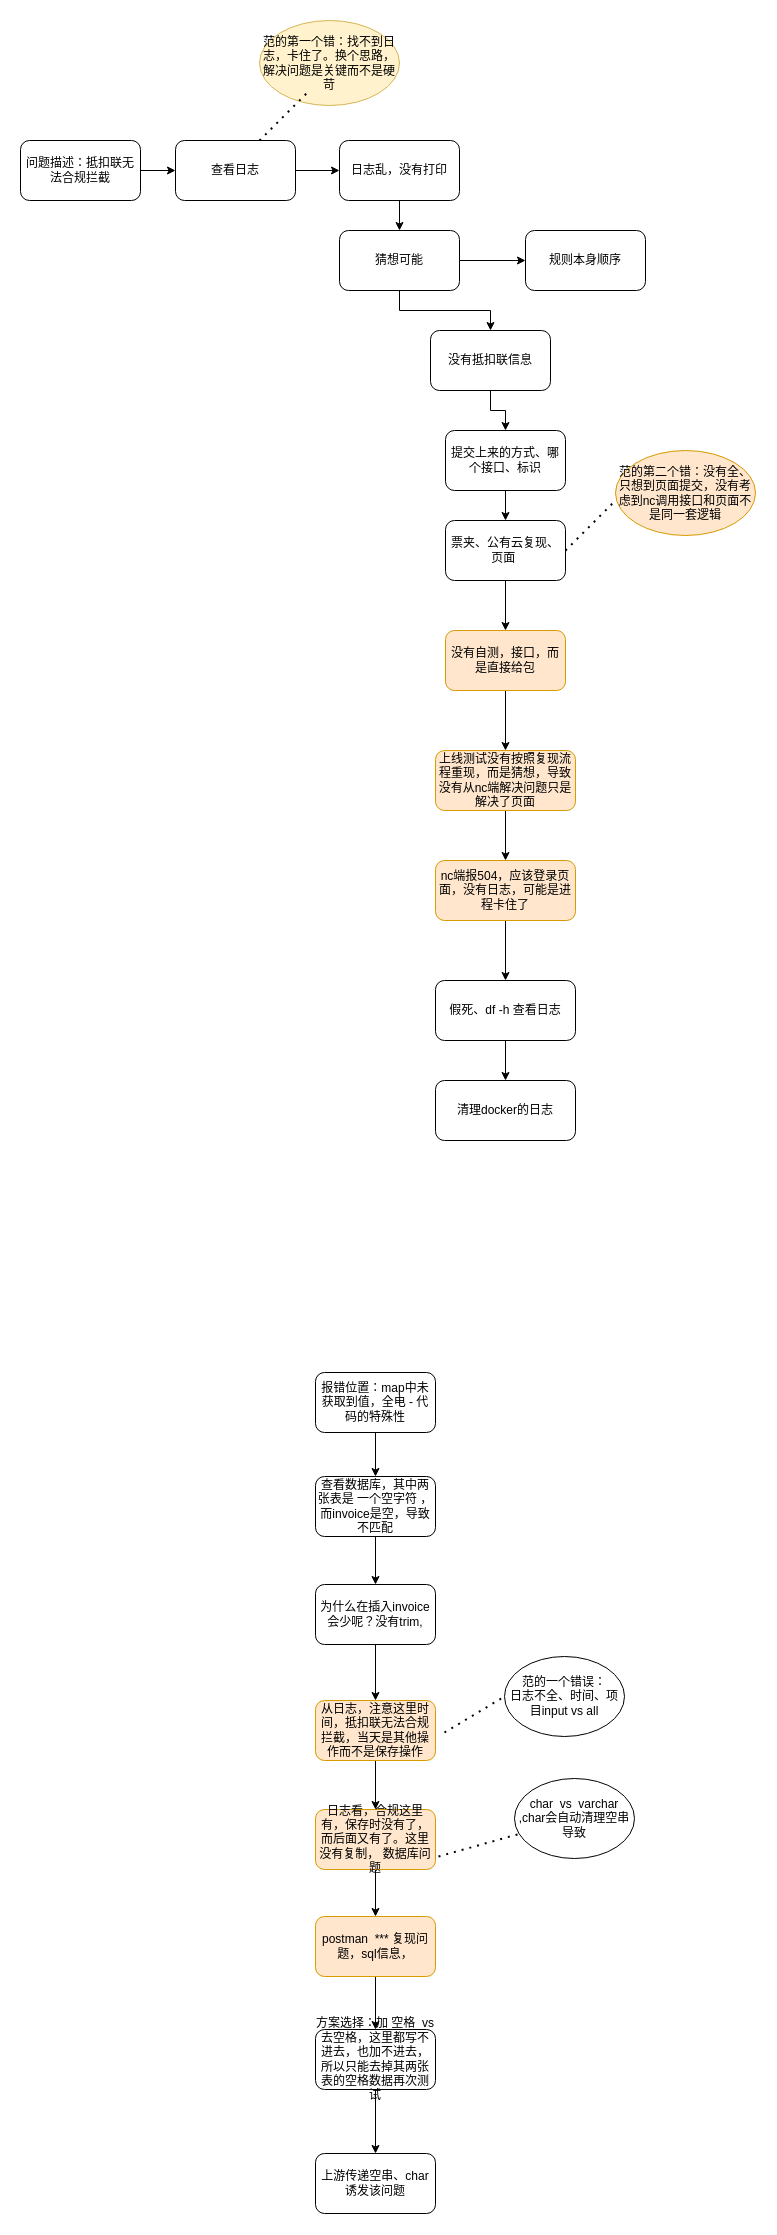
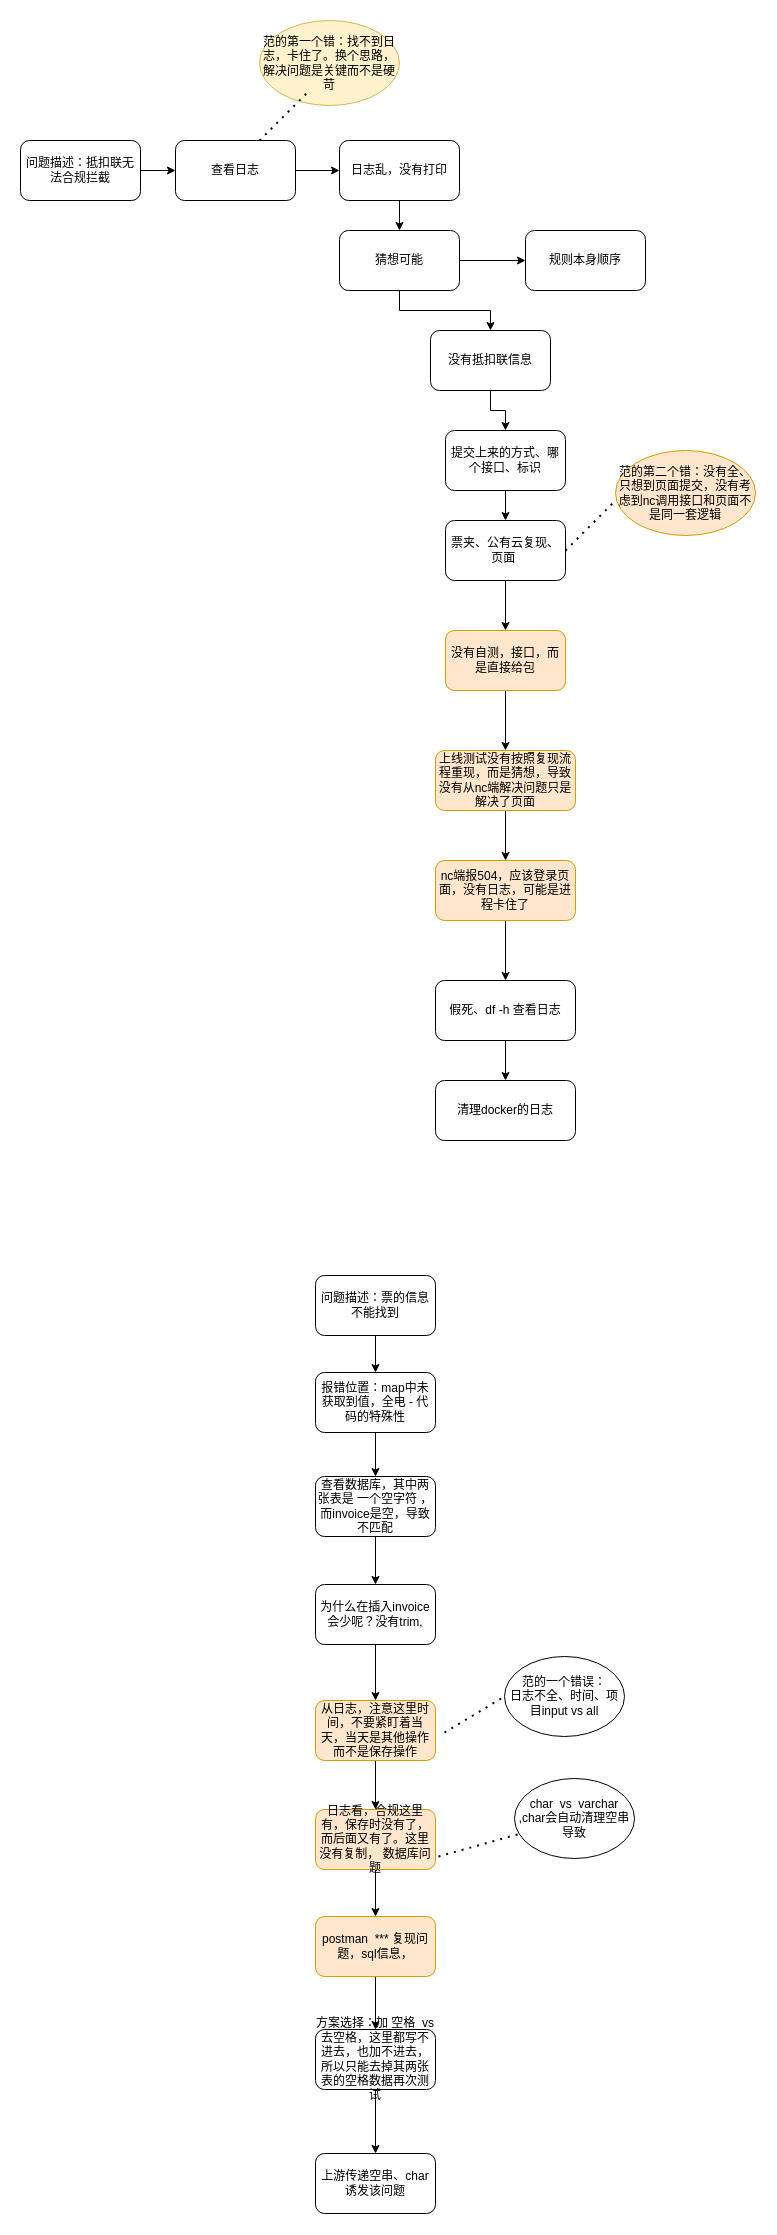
node "问题描述：票的信息不能找到": added
edge "问题描述：票的信息不能找到" -> "报错位置：map中未获取到值，全电 - 代码的特殊性": added
node "从日志，注意这里时间，抵扣联无法合规拦截，当天是其他操作而不是保存操作": label "从日志，注意这里时间，抵扣联无法合规拦截，当天是其他操作而不是保存操作" -> "从日志，注意这里时间，不要紧盯着当天，当天是其他操作而不是保存操作"
